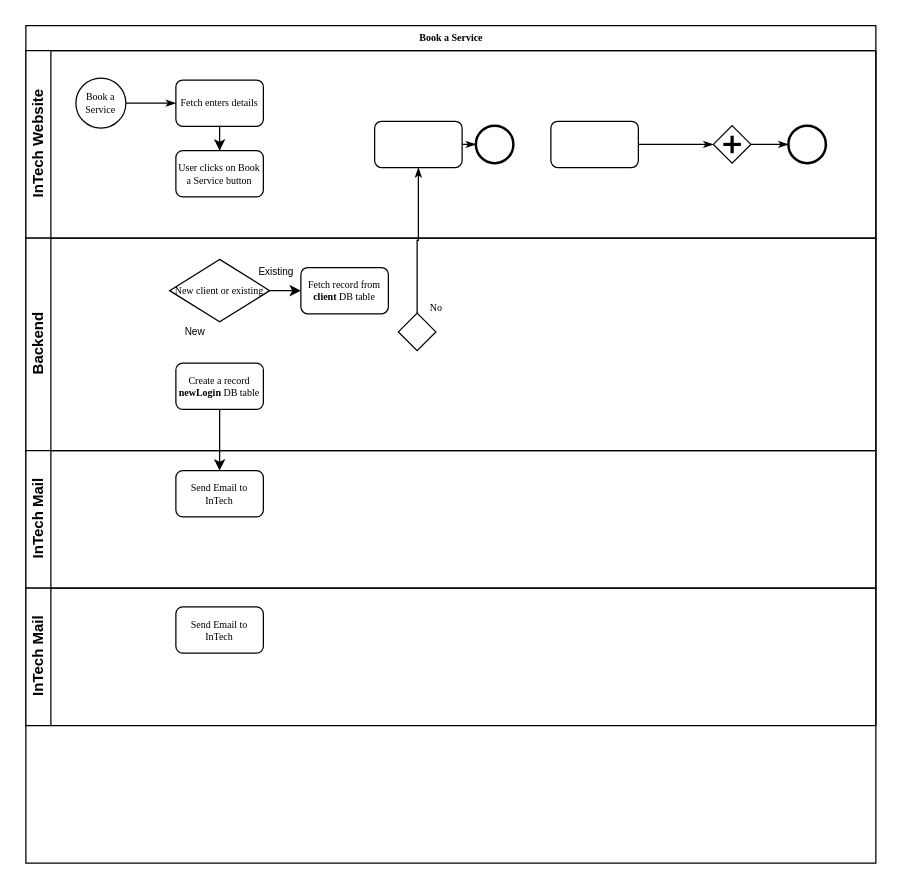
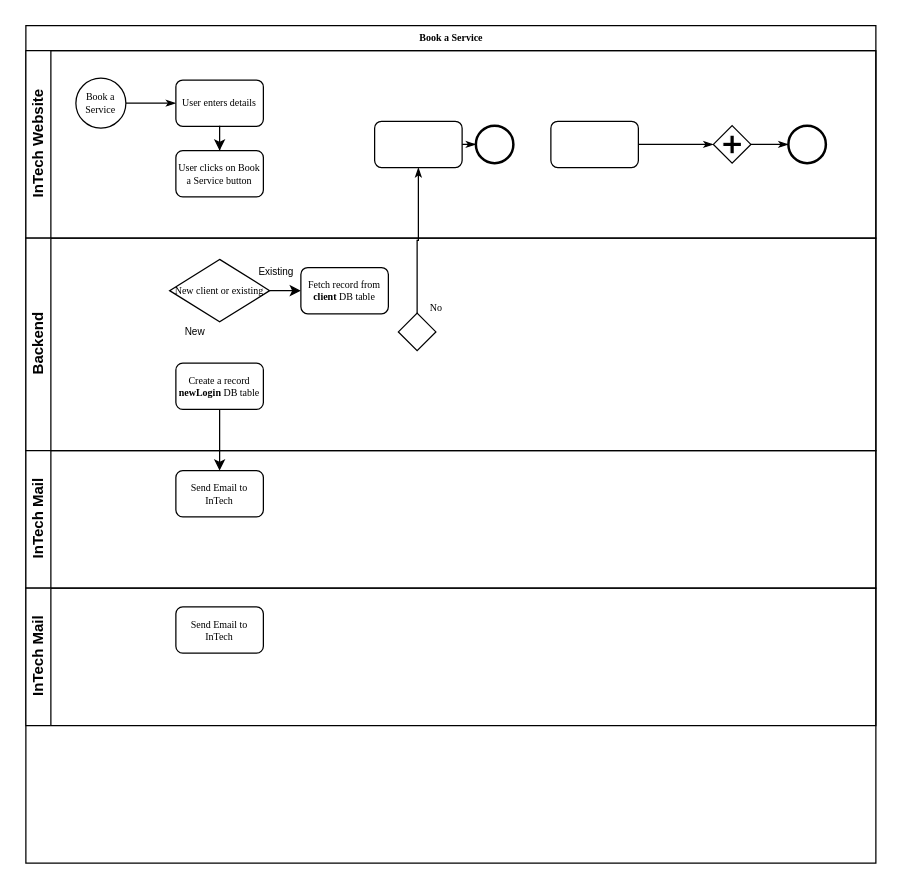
node "Fetch enters details": label "Fetch enters details" -> "User enters details"
